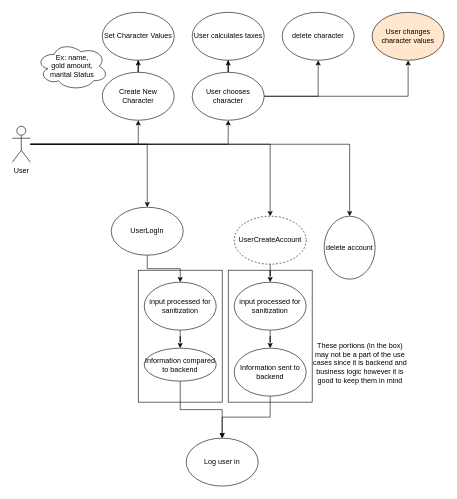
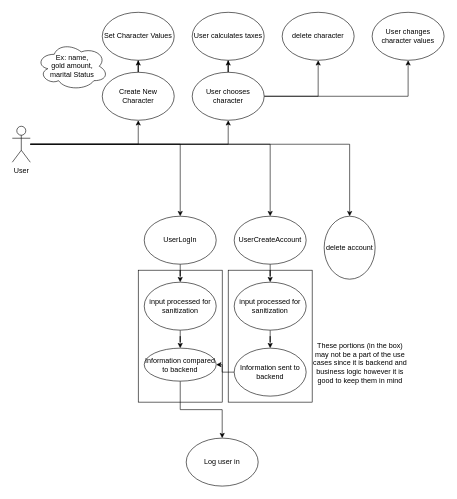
node "User changes character values": fillcolor #ffe6cc -> #ffffff
node "UserLogIn": moved (147, 231) -> (180, 240)
node "UserCreateAccount": style dashed -> solid
edge "Information sent to backend" -> "Log user in": now "Information sent to backend" -> "Information compared to backend"
